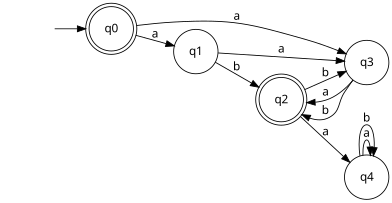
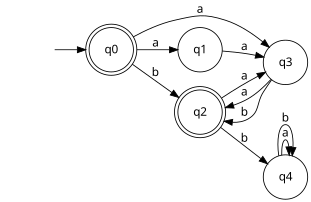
edge "q1" -> "q2": now "q0" -> "q2"
edge "q2" -> "q3": label "b" -> "a"
edge "q2" -> "q4": label "a" -> "b"
